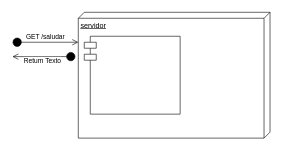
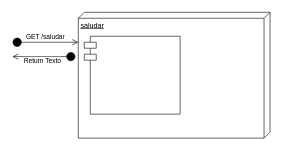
node "servidor": label "servidor" -> "saludar"
